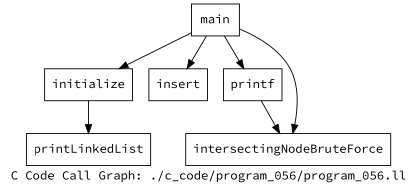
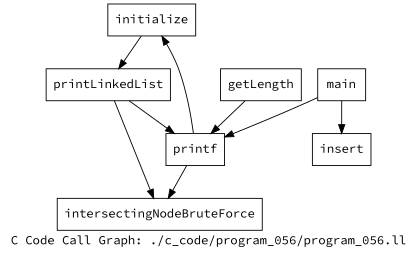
edge "main" -> "initialize": now "printf" -> "initialize"
edge "main" -> "intersectingNodeBruteForce": now "printLinkedList" -> "intersectingNodeBruteForce"
node "getLength": added
edge "printLinkedList" -> "printf": added
